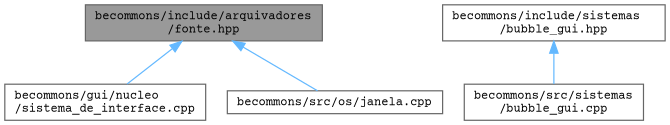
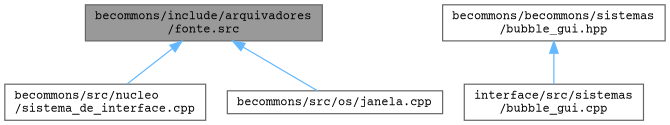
node "becommons/include/arquivadores /fonte.hpp": label "becommons/include/arquivadores /fonte.hpp" -> "becommons/include/arquivadores /fonte.src"
node "becommons/include/sistemas /bubble_gui.hpp": label "becommons/include/sistemas /bubble_gui.hpp" -> "becommons/becommons/sistemas /bubble_gui.hpp"
node "becommons/gui/nucleo /sistema_de_interface.cpp": label "becommons/gui/nucleo /sistema_de_interface.cpp" -> "becommons/src/nucleo /sistema_de_interface.cpp"
node "becommons/src/sistemas /bubble_gui.cpp": label "becommons/src/sistemas /bubble_gui.cpp" -> "interface/src/sistemas /bubble_gui.cpp"
